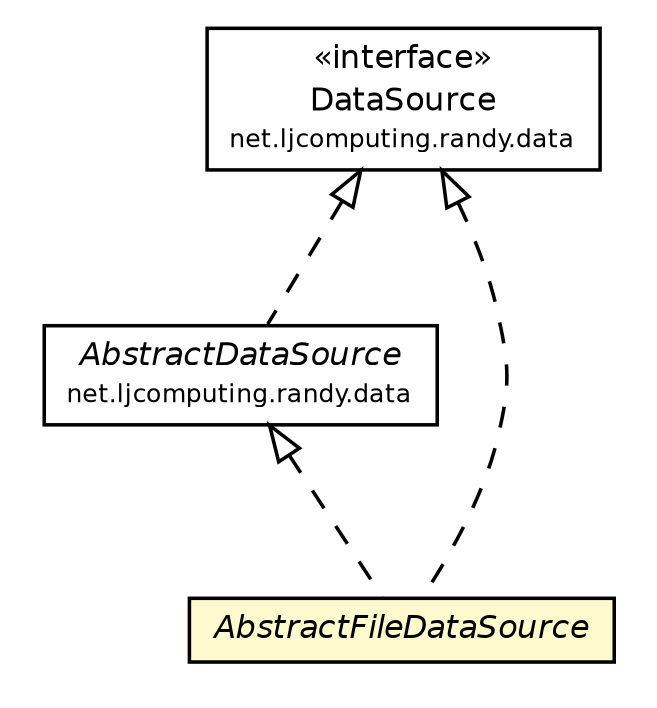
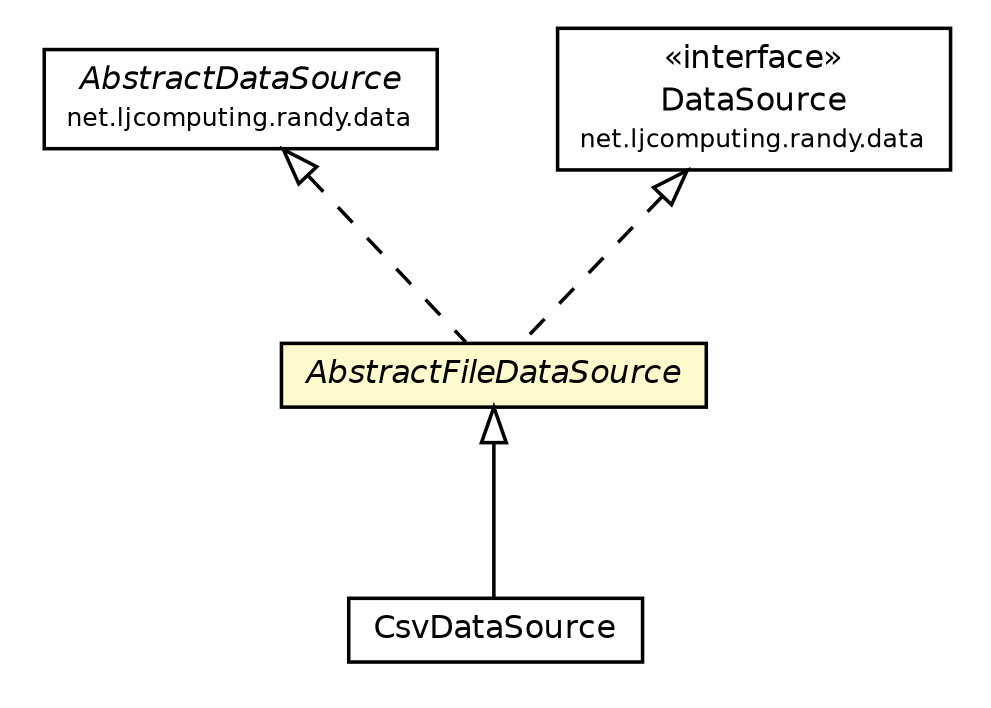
edge "AbstractDataSource" -> "DataSource": removed
node "CsvDataSource": added
